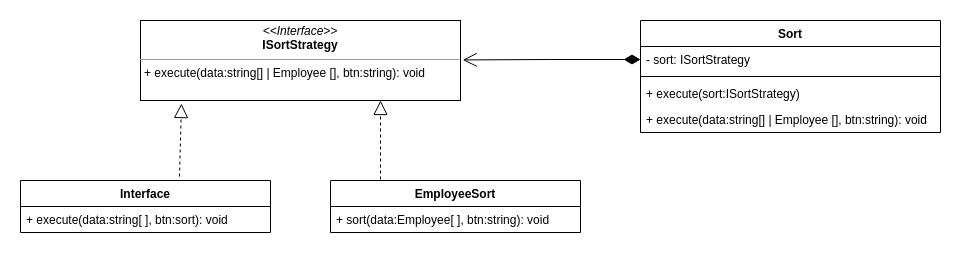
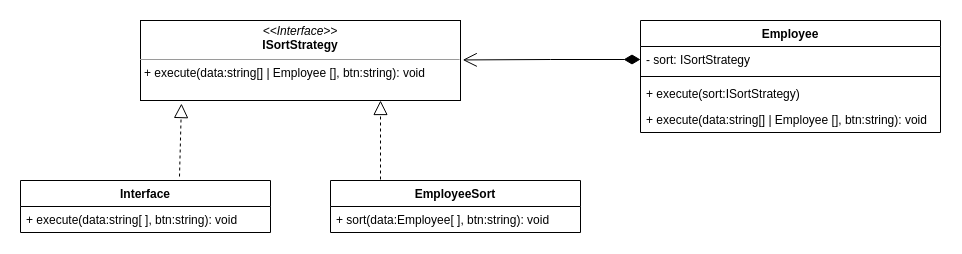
node "Sort": label "Sort" -> "Employee"
node "+ execute(data:string[ ], btn:sort): void": label "+ execute(data:string[ ], btn:sort): void" -> "+ execute(data:string[ ], btn:string): void"
